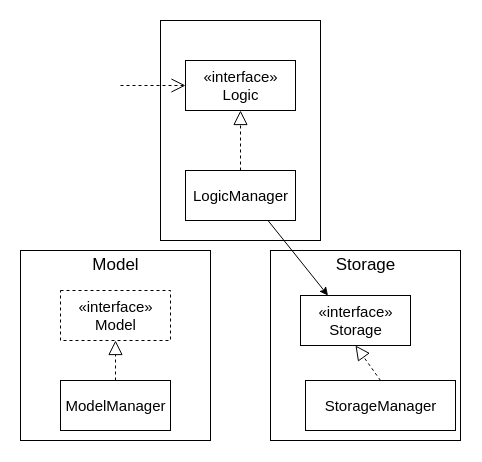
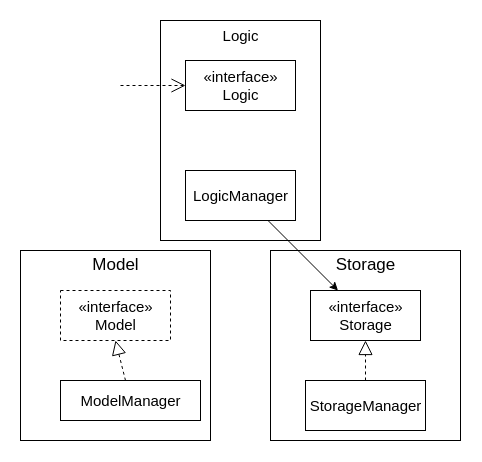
node "Logic": added
edge "LogicManager" -> "«interface» Logic": removed
node "«interface» Storage": moved (356, 321) -> (366, 316)
node "ModelManager": size 110x50 -> 140x40
node "StorageManager": size 150x50 -> 120x50
